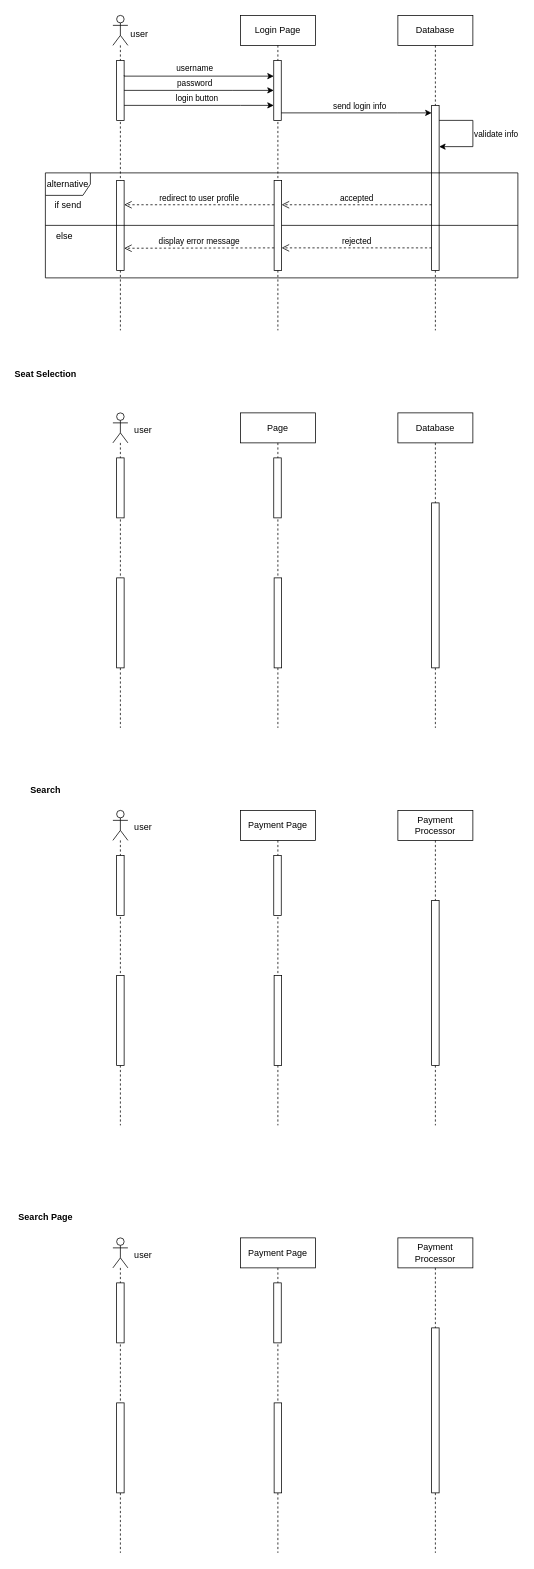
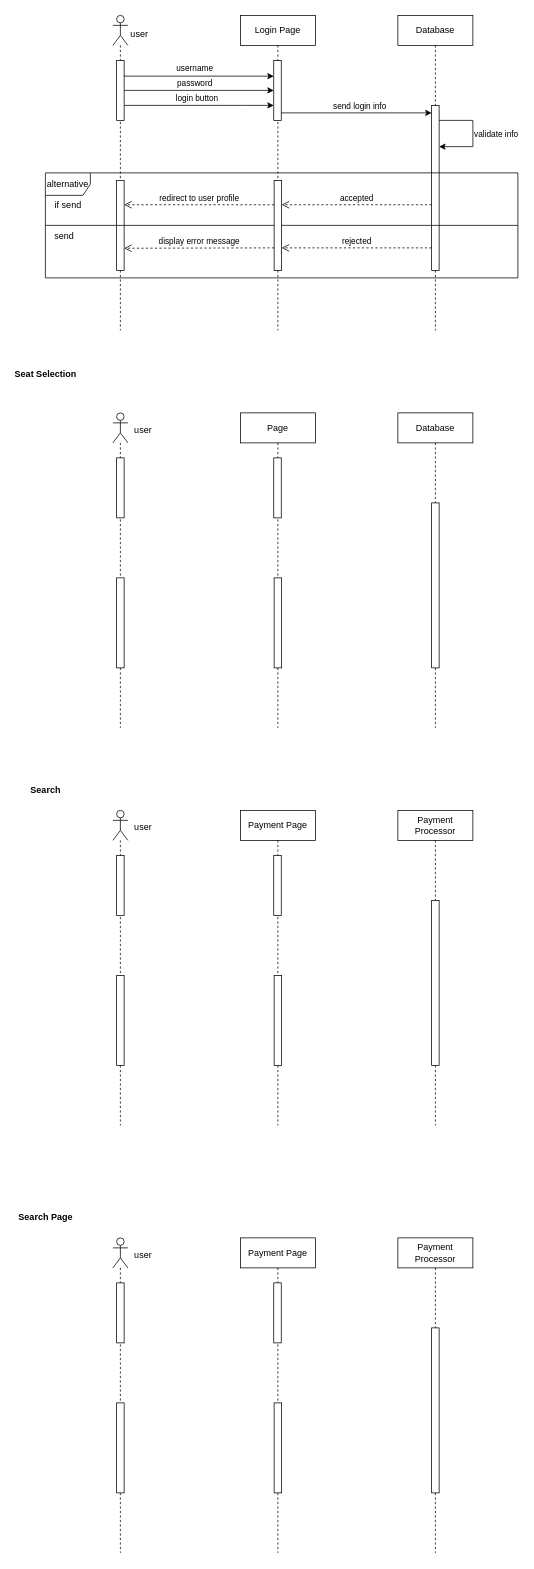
node "else": label "else" -> "send"
